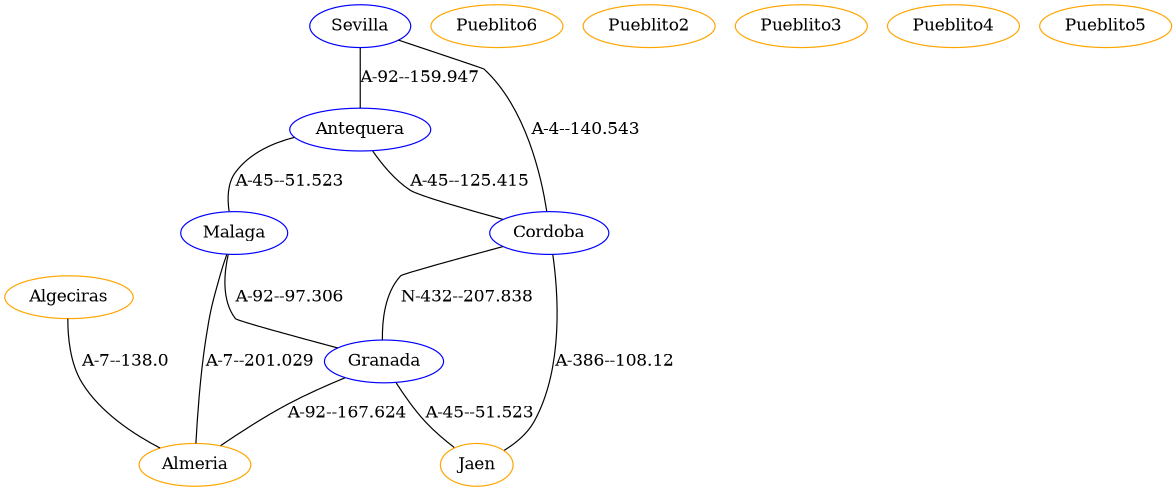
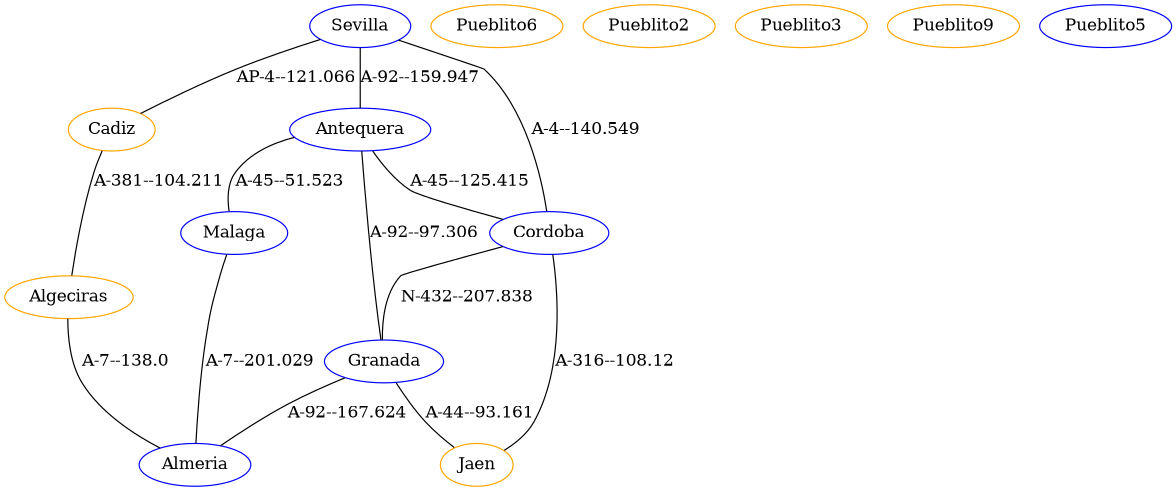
node "Pueblito4": label "Pueblito4" -> "Pueblito9"
node "Pueblito5": color orange -> blue
node "Cadiz": added
edge "Sevilla" -- "Cordoba": label "A-4--140.543" -> "A-4--140.549"
edge "Malaga" -- "Granada": now "Antequera" -- "Granada"
edge "Cordoba" -- "Jaen": label "A-386--108.12" -> "A-316--108.12"
edge "Granada" -- "Jaen": label "A-45--51.523" -> "A-44--93.161"
node "Almeria": color orange -> blue
